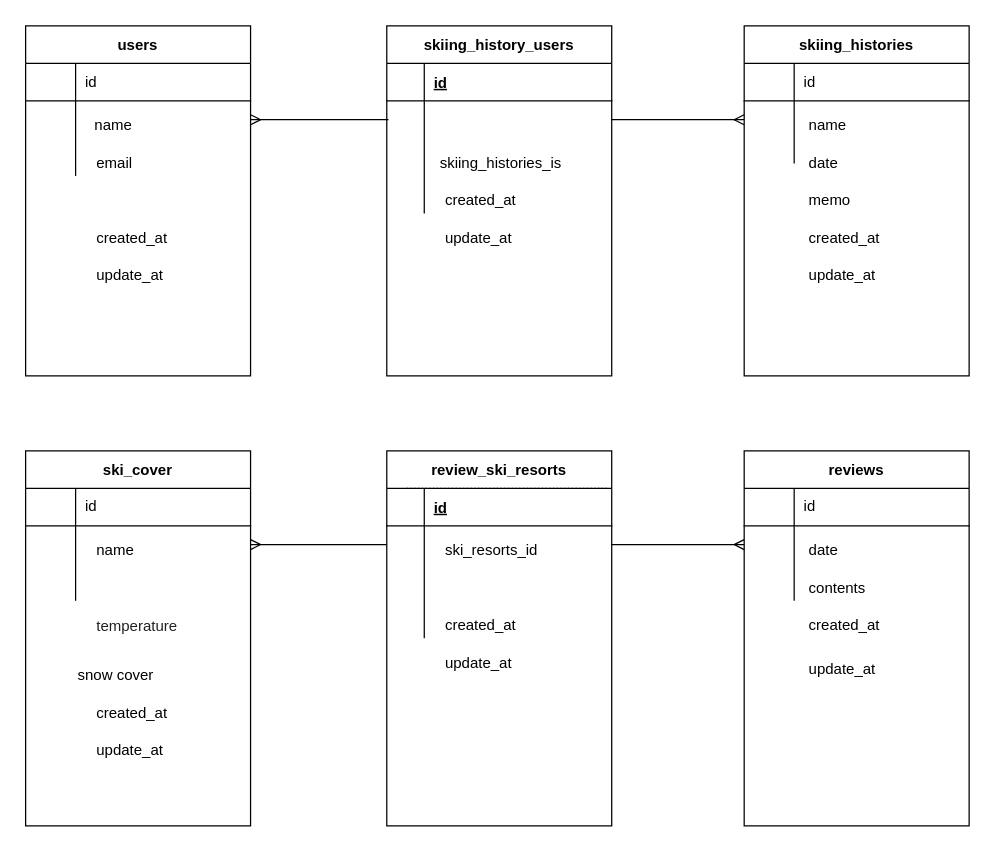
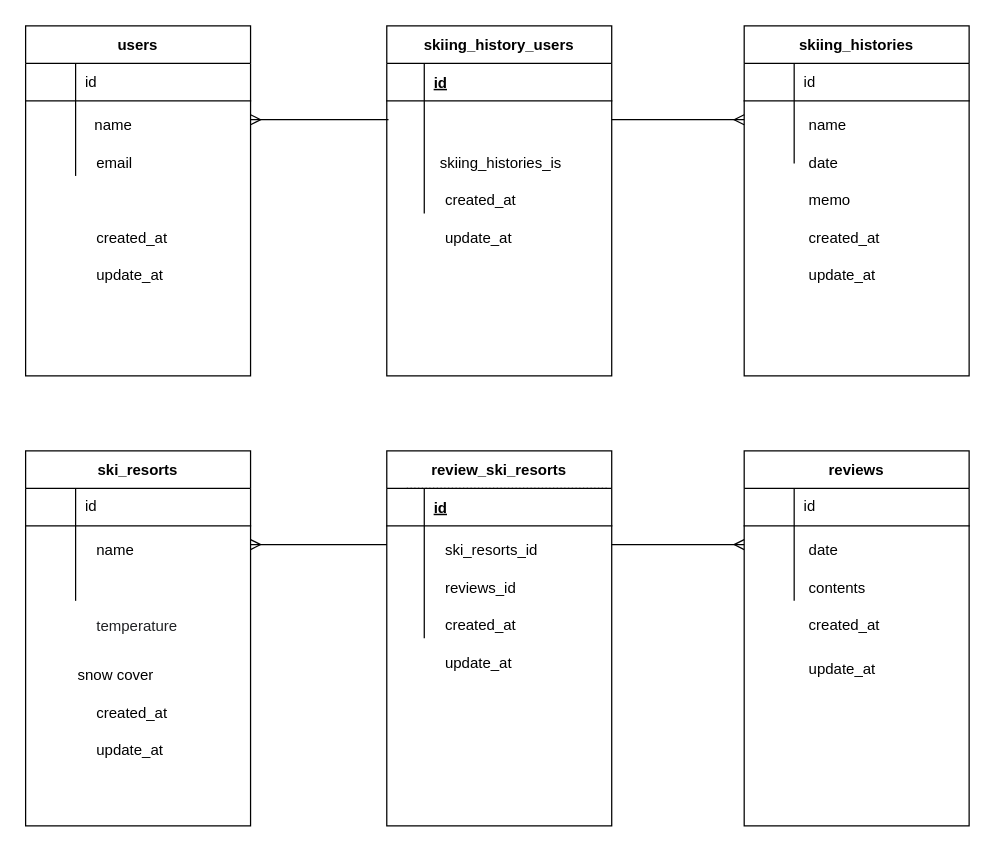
node "ski_cover": label "ski_cover" -> "ski_resorts"
node "reviews_id": added
